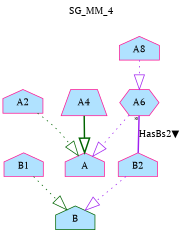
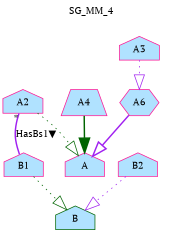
node "A8": label "A8" -> "A3"
edge "A4" -> "A": arrowhead onormal -> normal
edge "A6" -> "A": style dotted -> bold
edge "A2" -- "B1": added, label "HasBs1▼"
edge "A6" -- "B2": removed, label "HasBs2▼"
